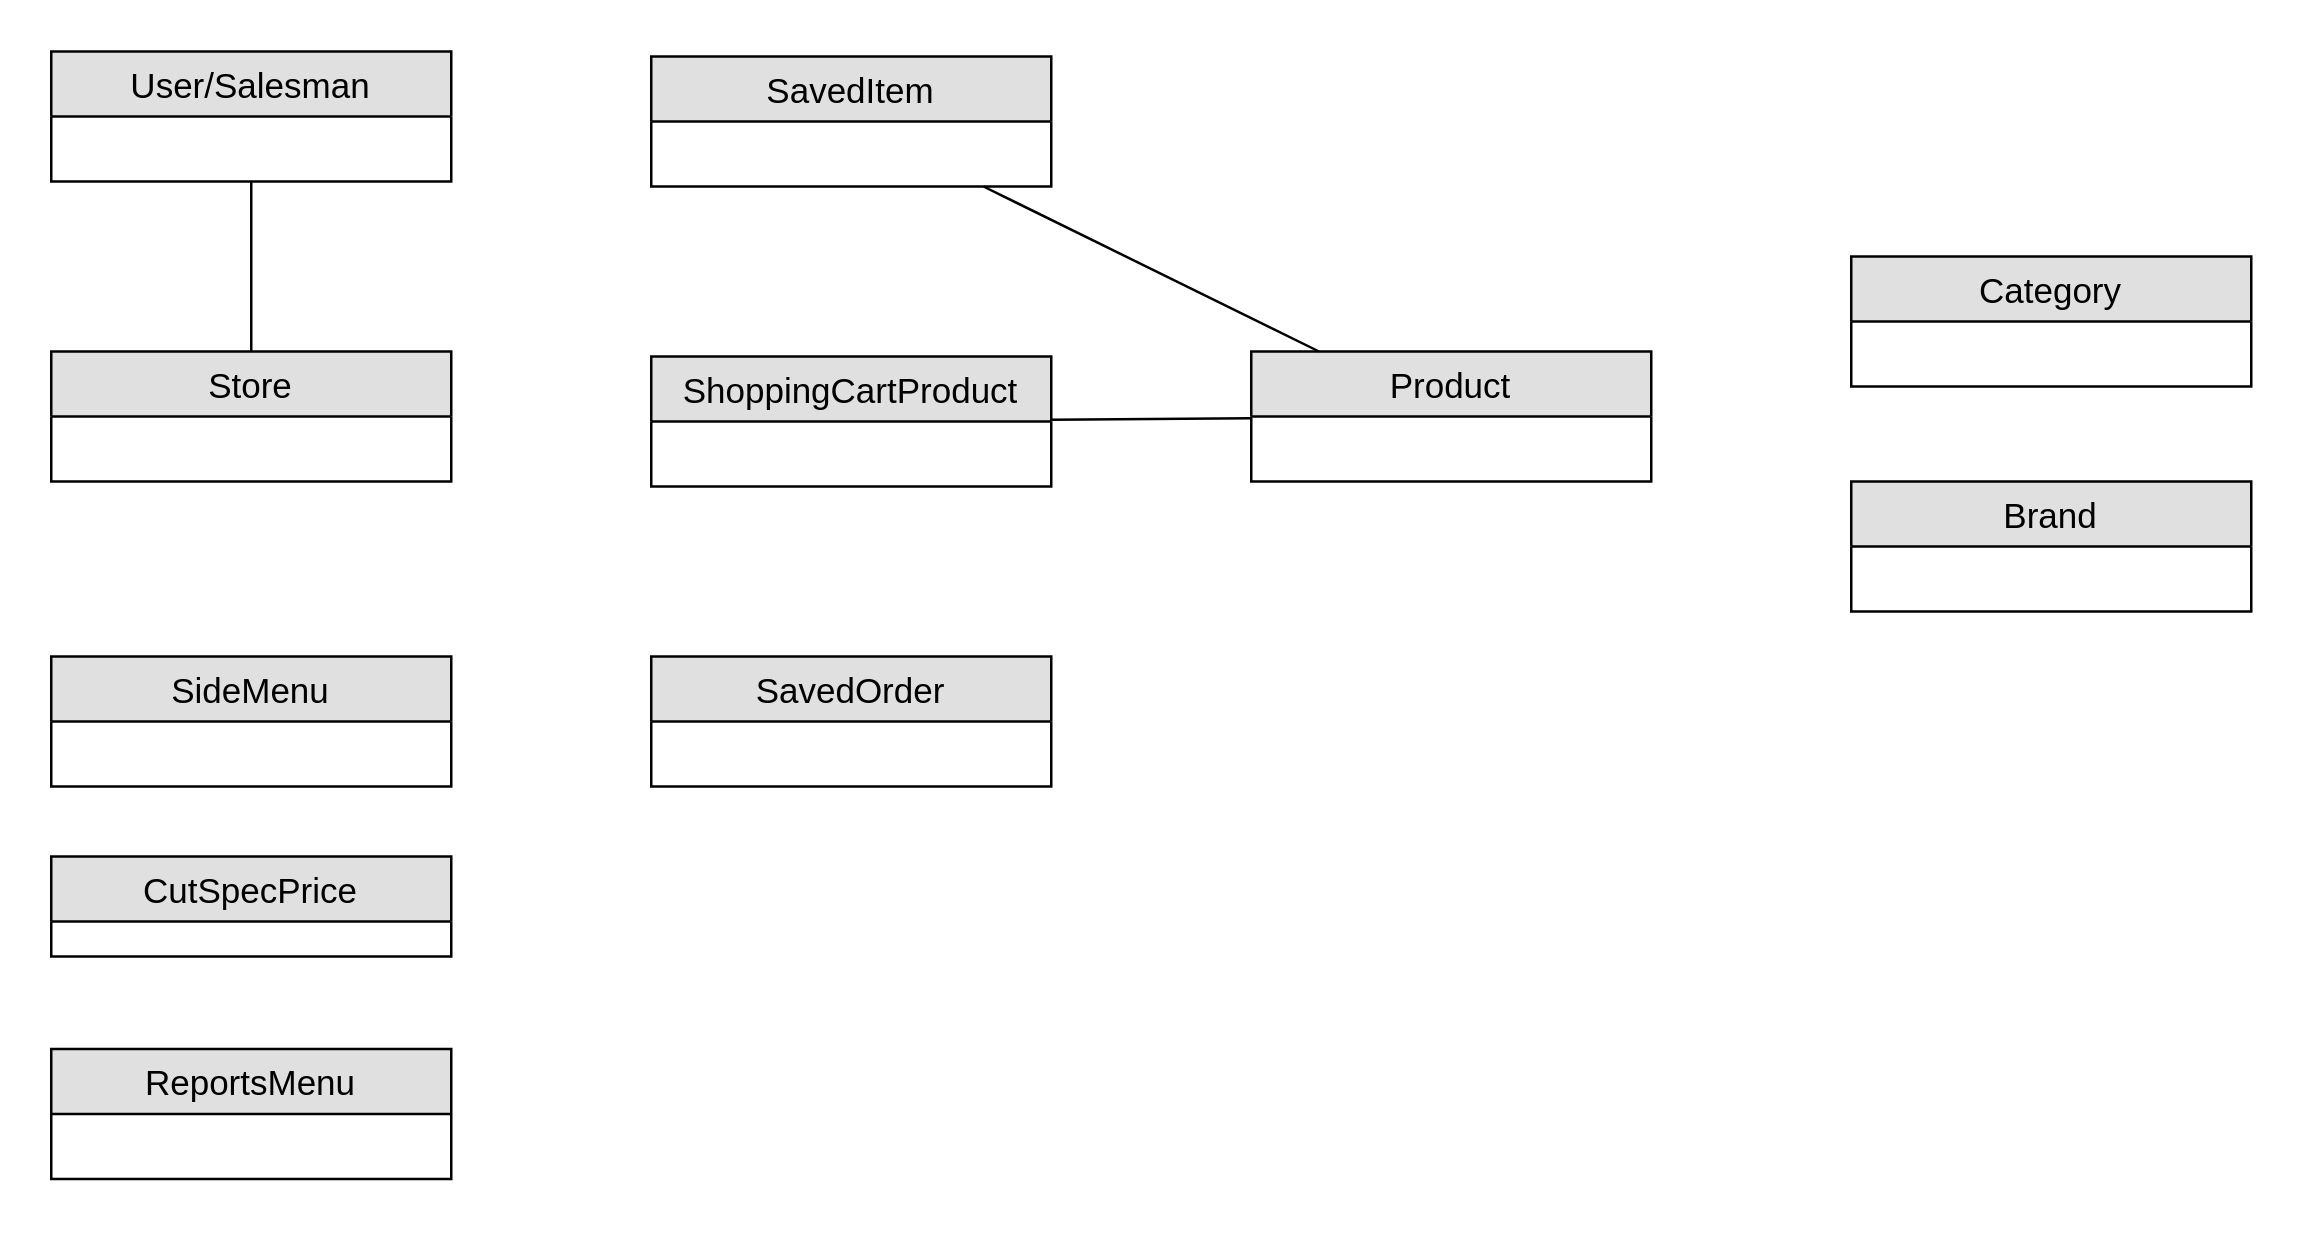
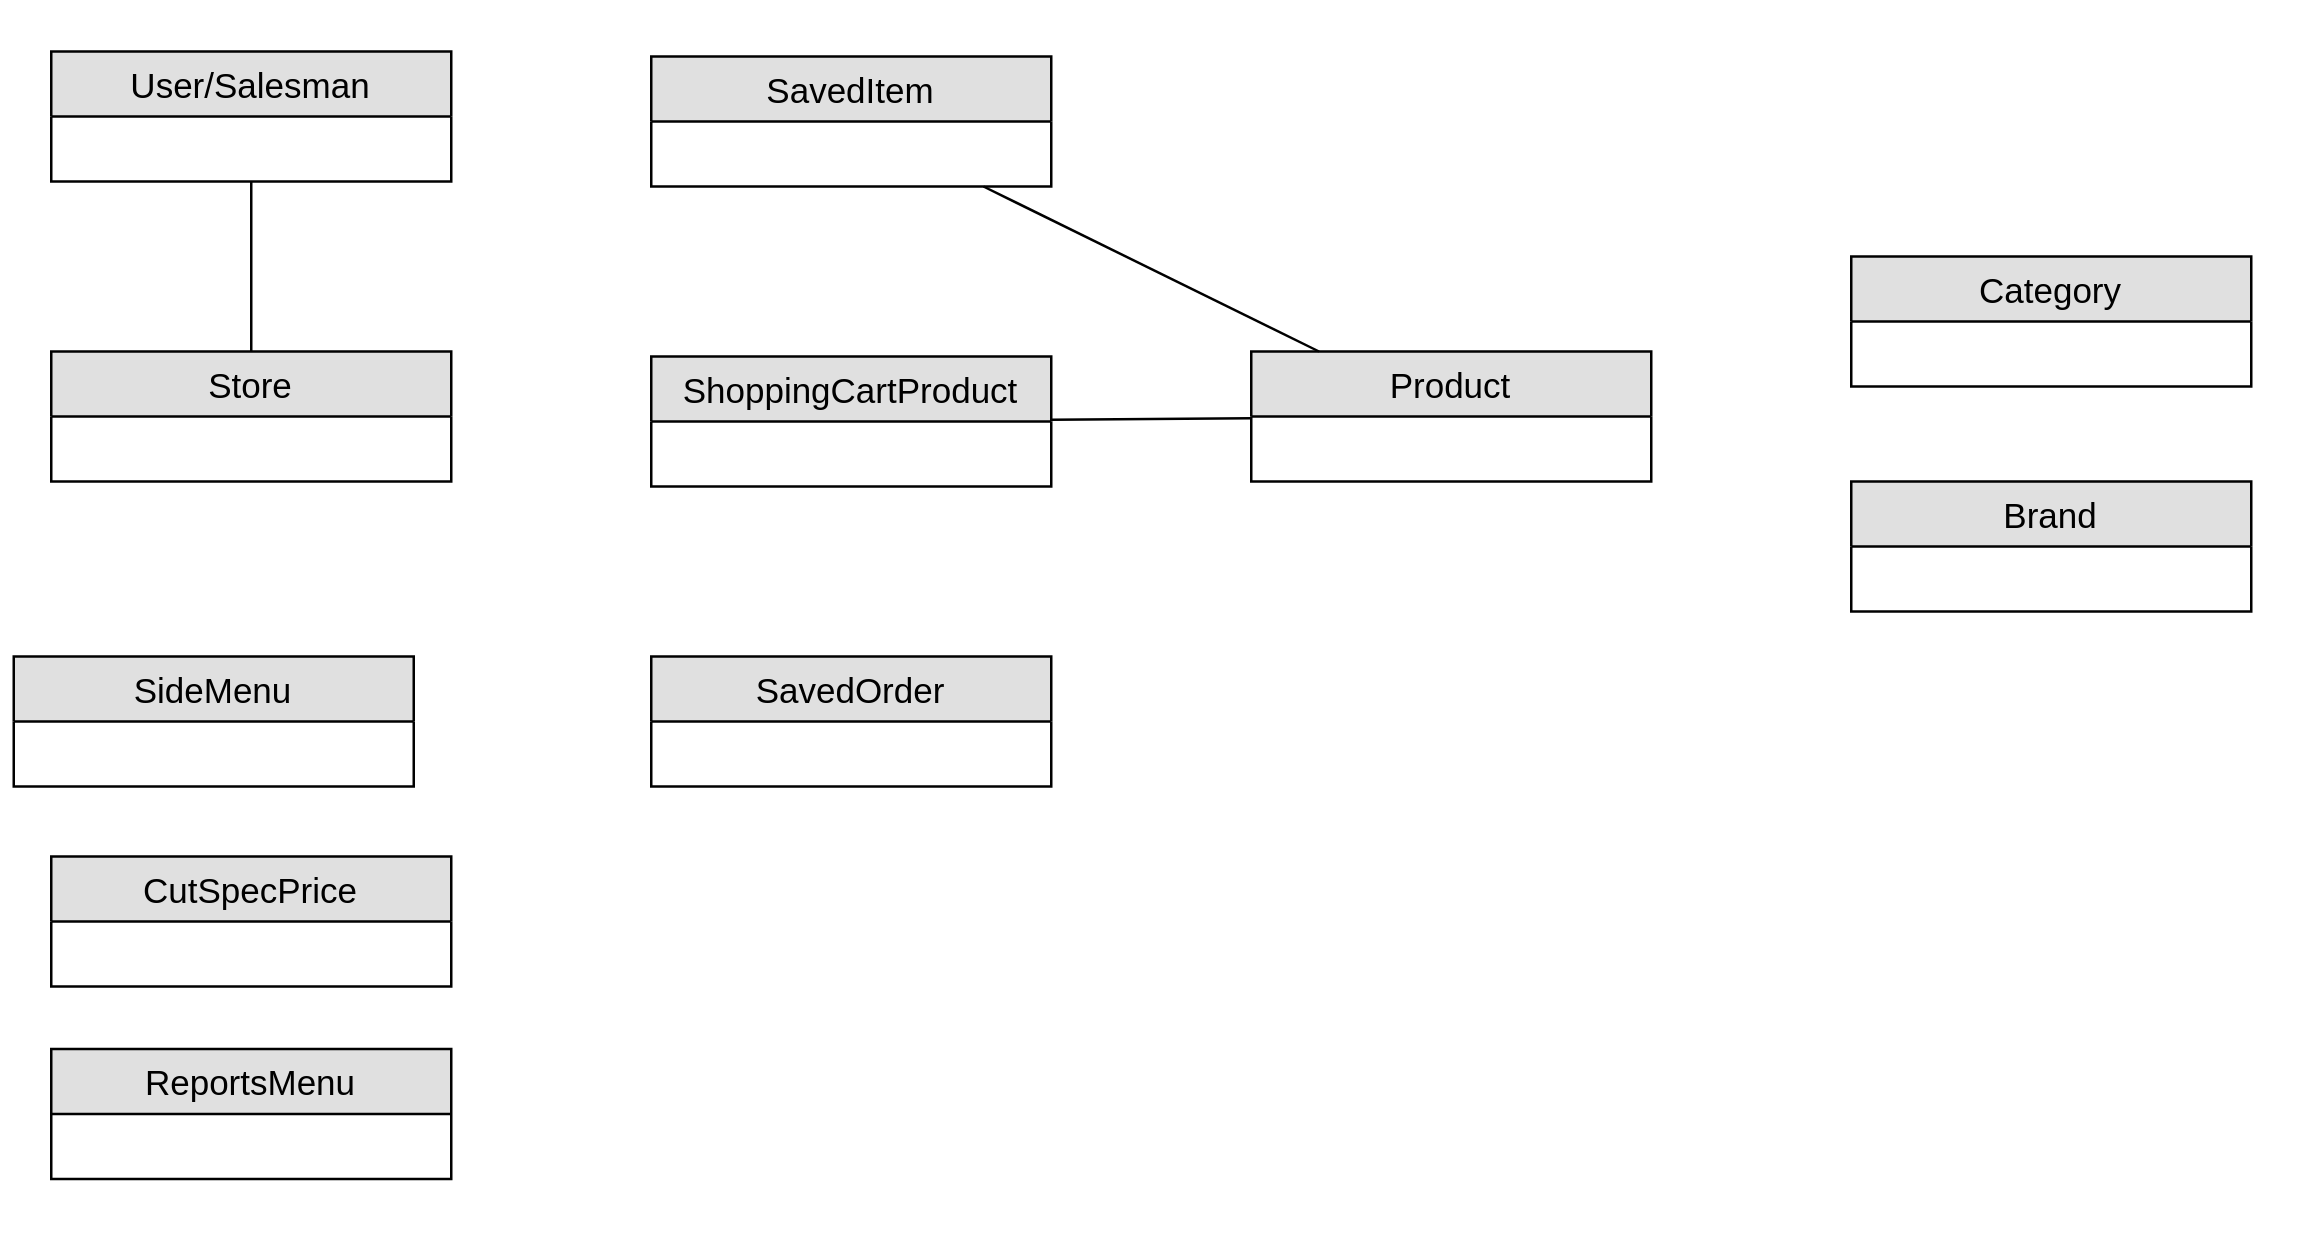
node "SideMenu": moved (251, 721) -> (214, 721)
node "CutSpecPrice": size 400x100 -> 400x130
